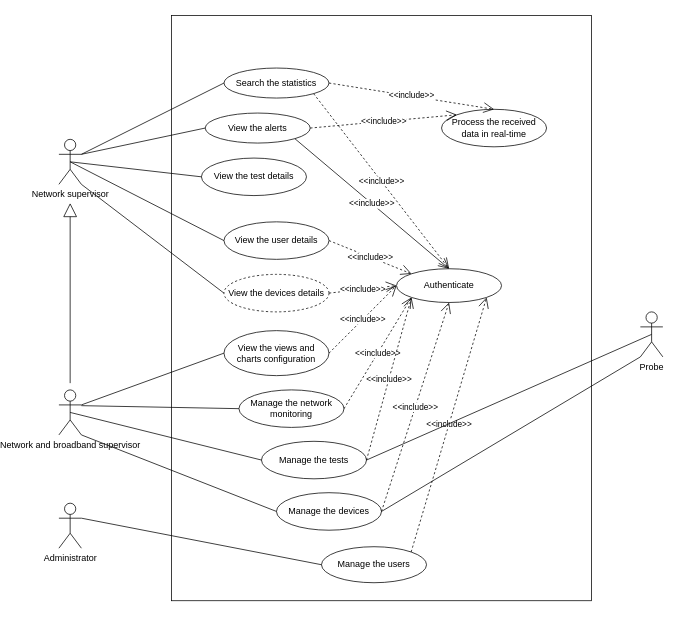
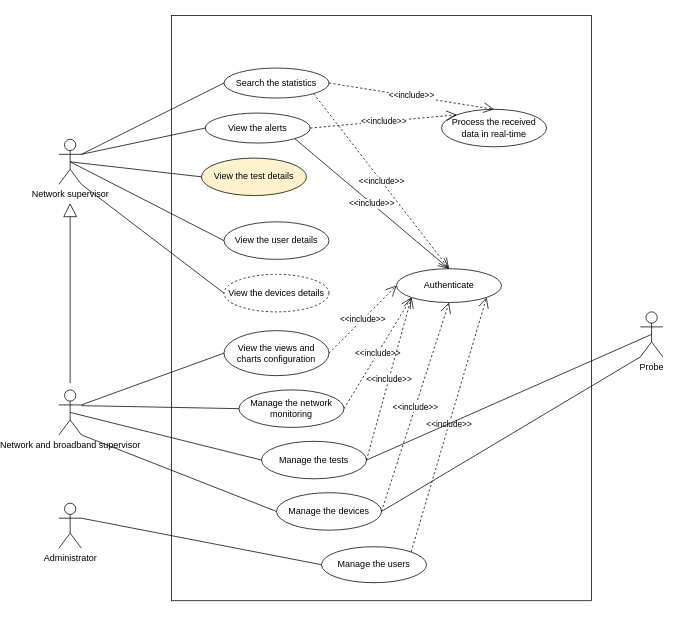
node "View the test details": fillcolor #ffffff -> #fff2cc
edge "View the user details" -> "Authenticate": removed, label "<<include>>"
edge "View the devices details" -> "Authenticate": removed, label "<<include>>"
